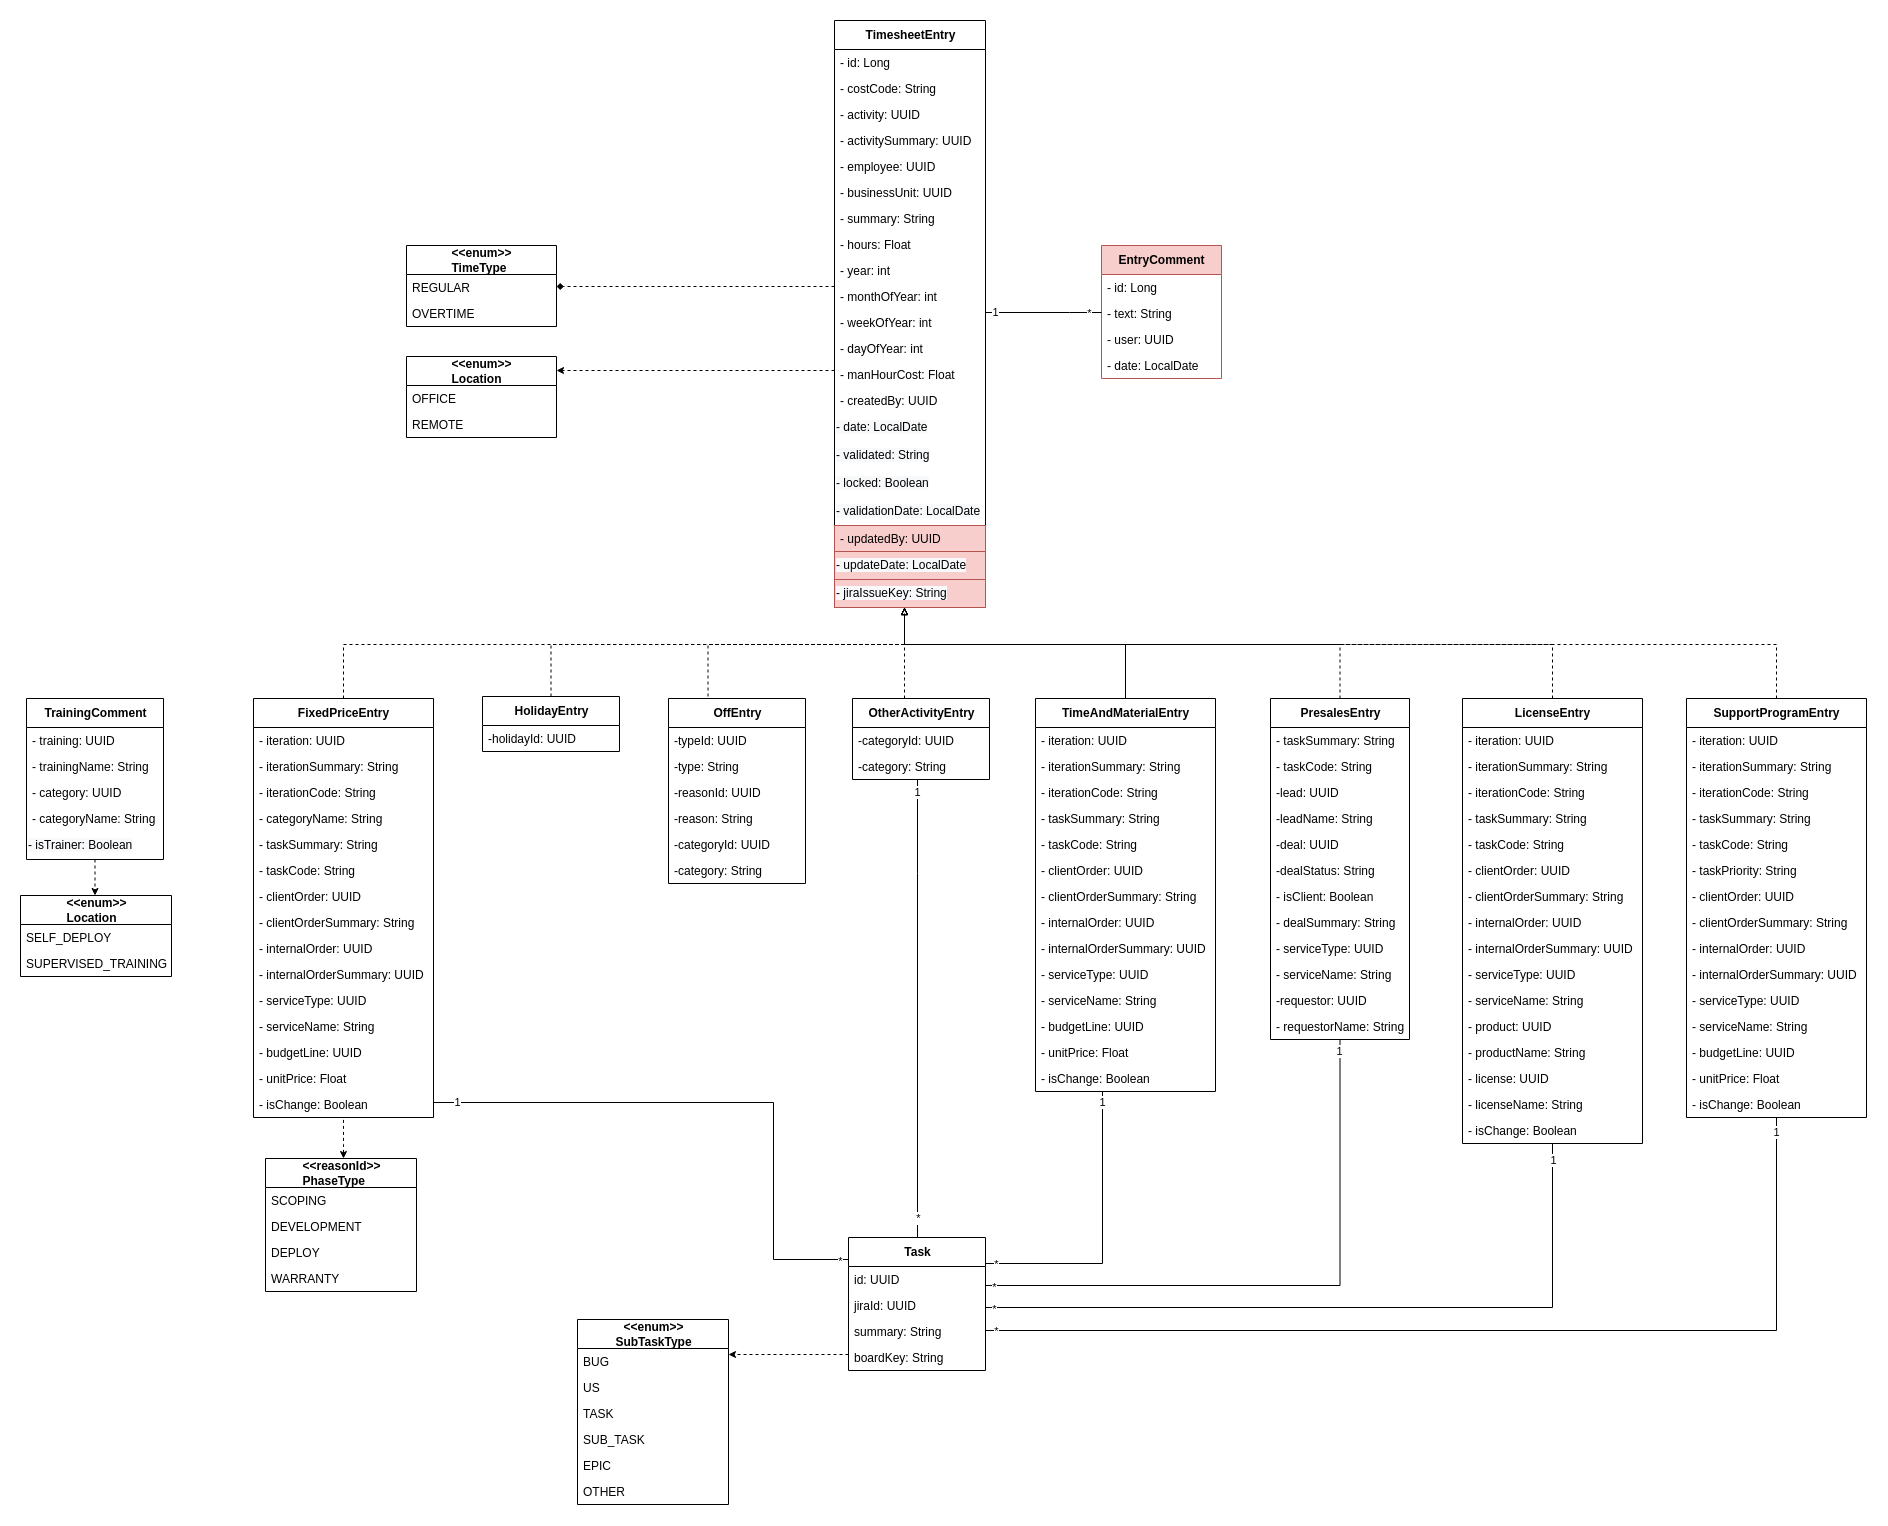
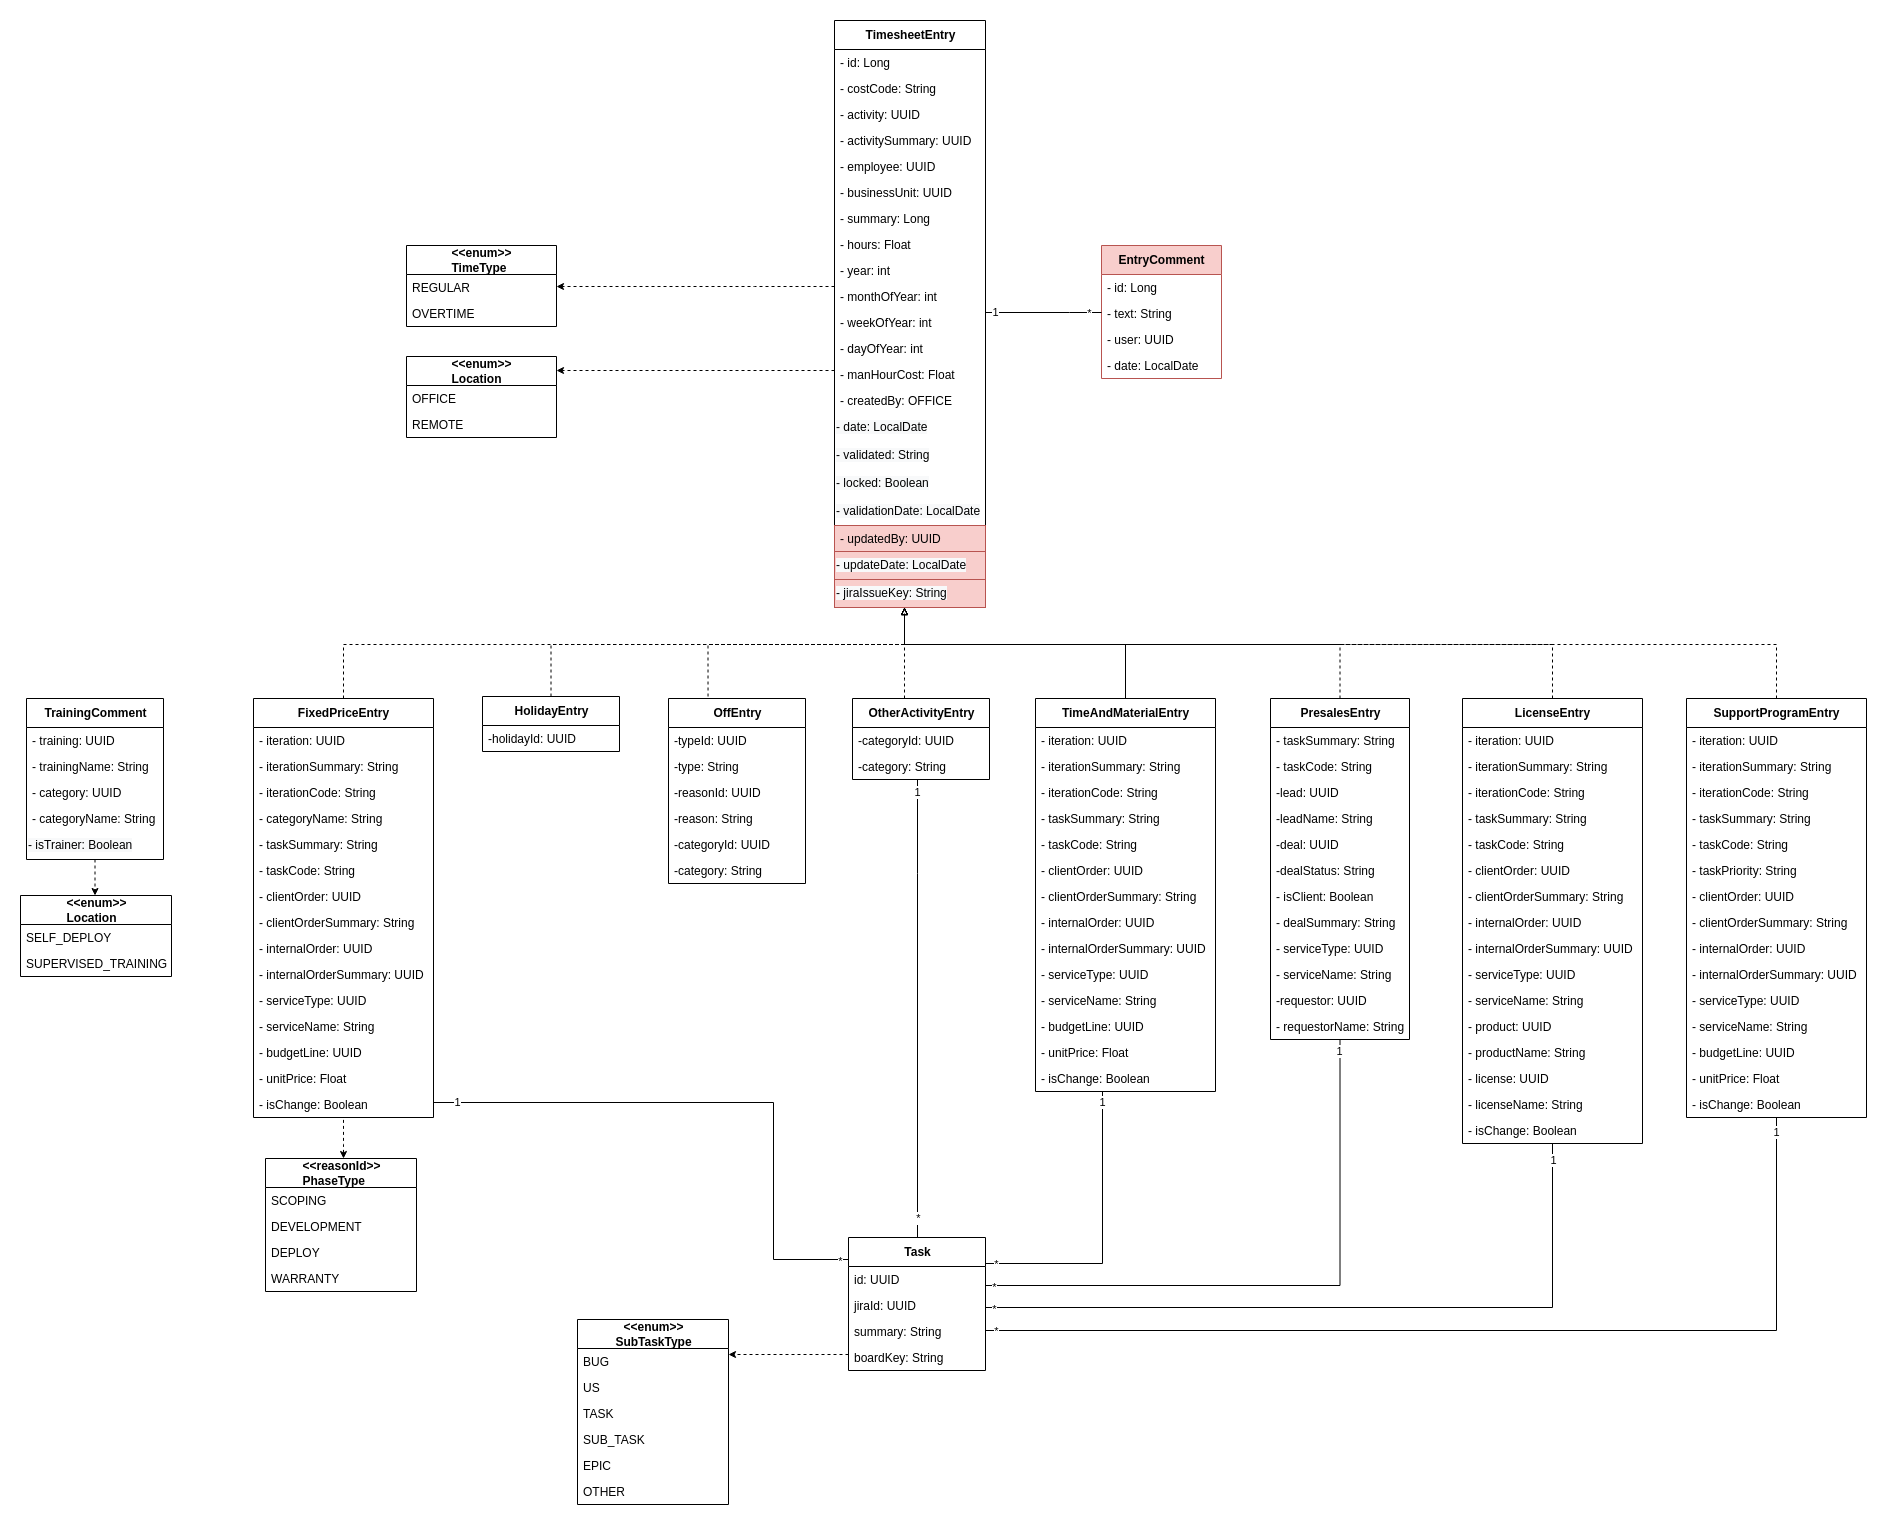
node "- summary: String": label "- summary: String" -> "- summary: Long"
edge "TimesheetEntry" -> "<<enum>> TimeType": arrowhead diamond -> classic
node "- createdBy: UUID": label "- createdBy: UUID" -> "- createdBy: OFFICE"
